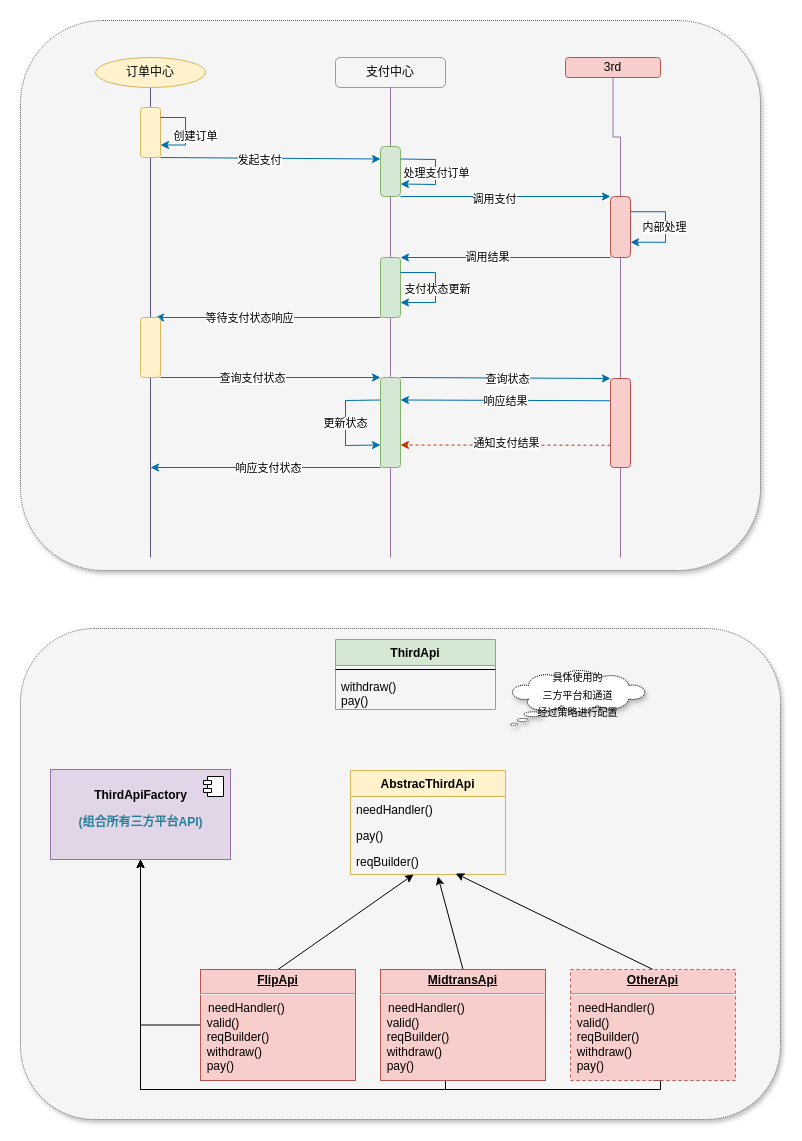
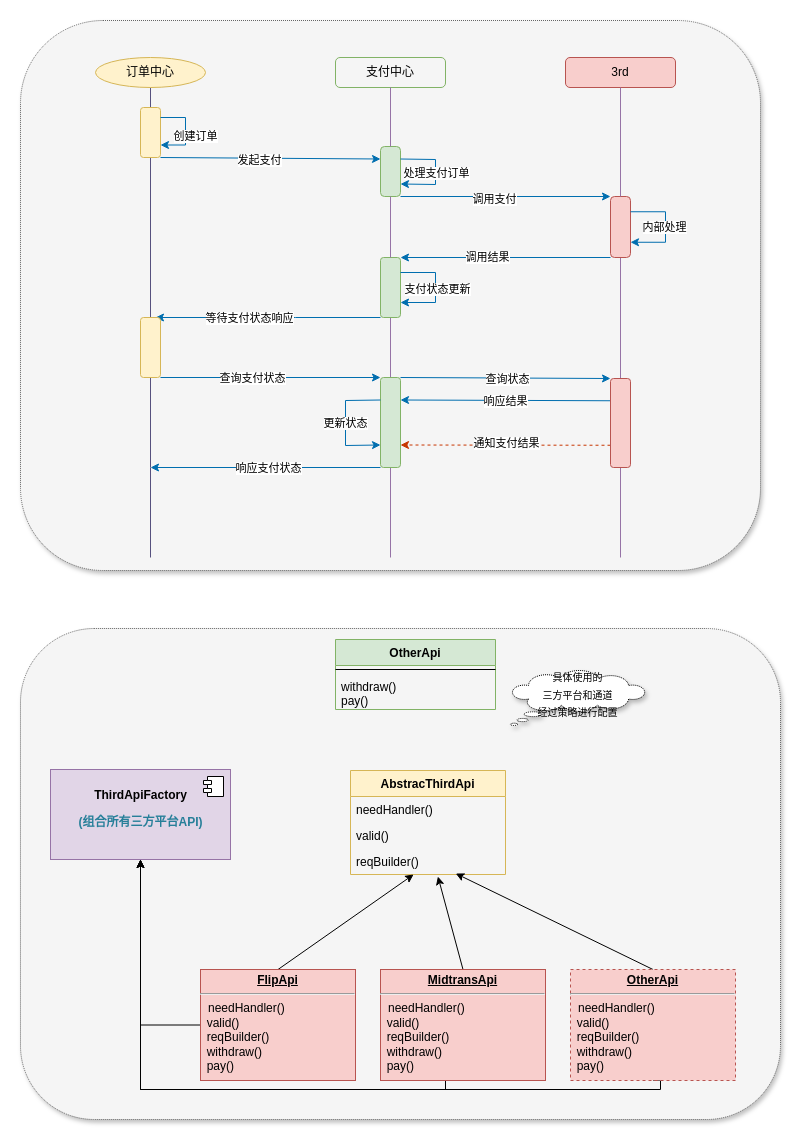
node "3rd": size 95x20 -> 110x30
node "ThirdApi": label "ThirdApi" -> "OtherApi"
node "pay()": label "pay()" -> "valid()"
